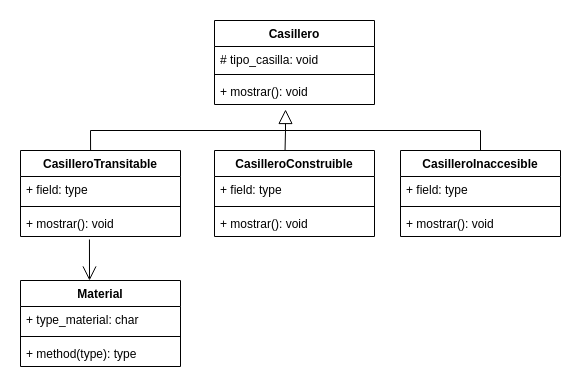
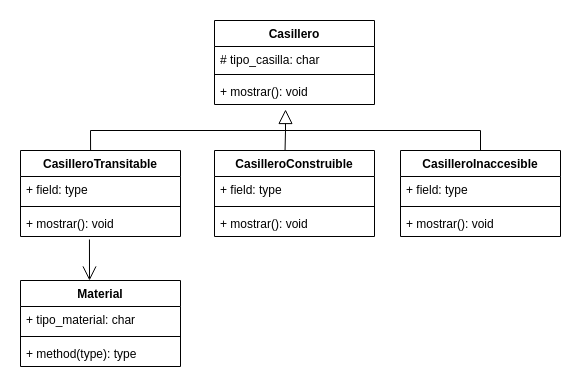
node "# tipo_casilla: void": label "# tipo_casilla: void" -> "# tipo_casilla: char"
node "+ type_material: char": label "+ type_material: char" -> "+ tipo_material: char"
